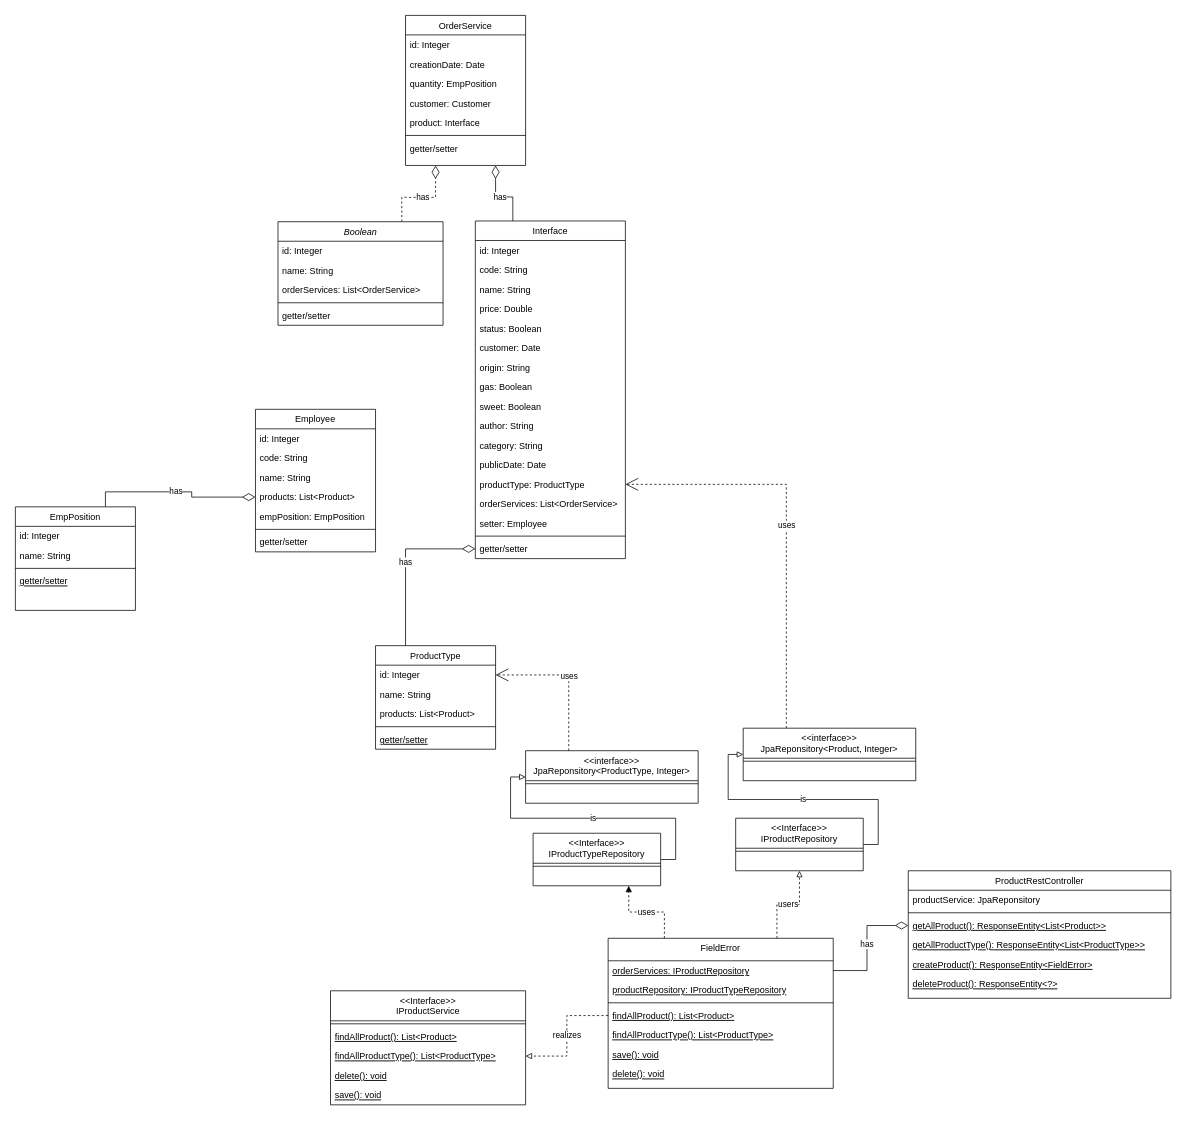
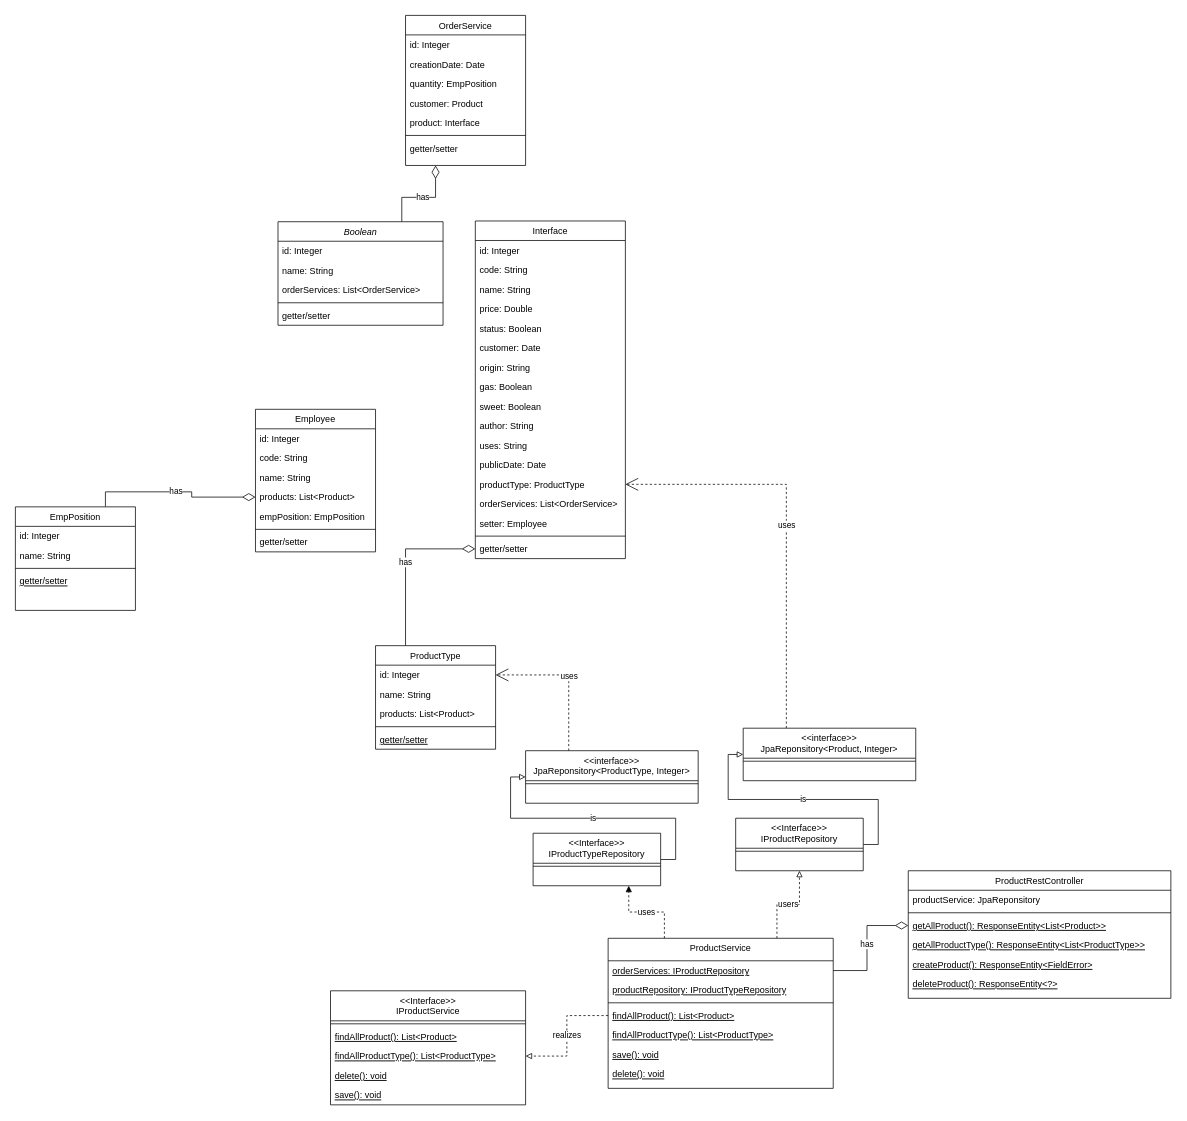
node "customer: Customer": label "customer: Customer" -> "customer: Product"
edge "Interface" -> "OrderService": removed, label "has"
edge "Boolean" -> "OrderService": style dashed -> solid
node "category: String": label "category: String" -> "uses: String"
node "FieldError": label "FieldError" -> "ProductService"
